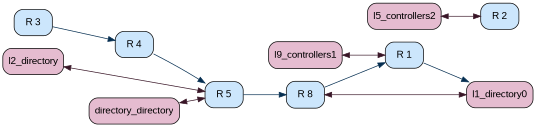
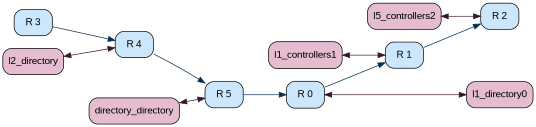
node "l9_controllers1": label "l9_controllers1" -> "l1_controllers1"
edge "R 1" -- "l1_directory0": now "R 1" -- "R 2"
edge "l2_directory" -- "R 5": now "l2_directory" -- "R 4"
node "R 8": label "R 8" -> "R 0"
